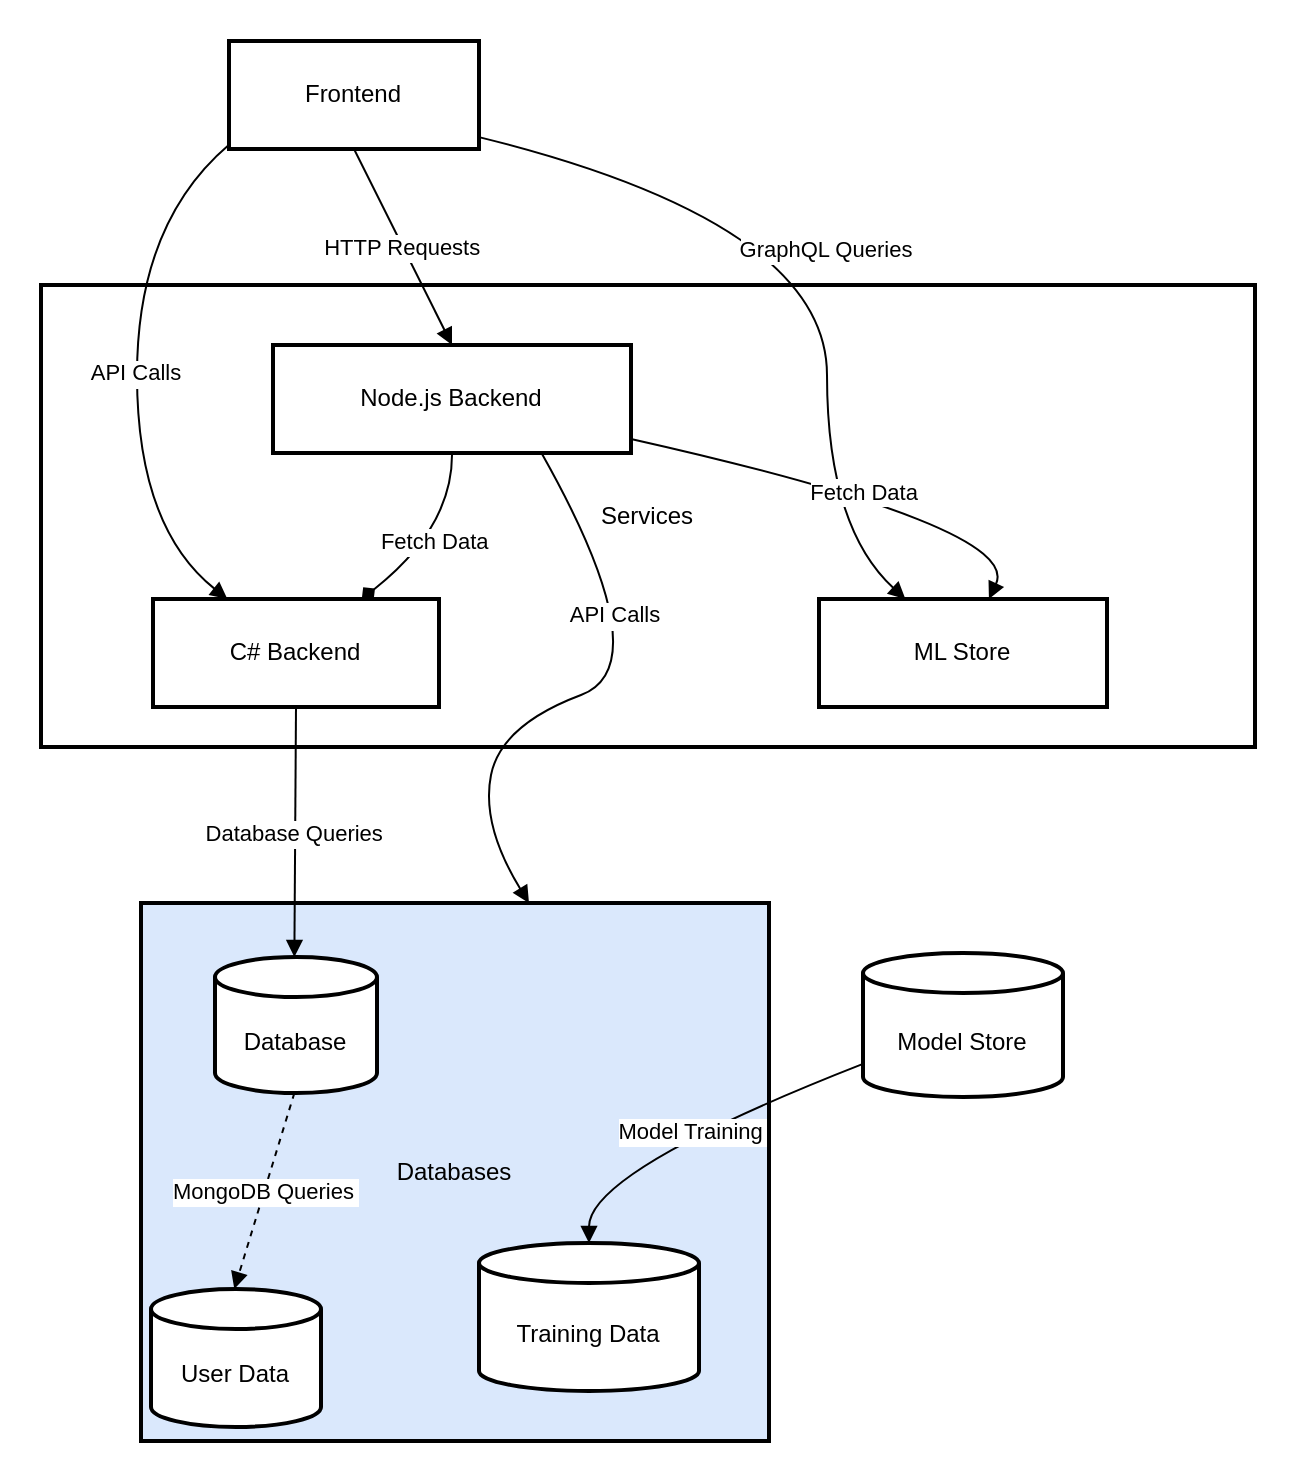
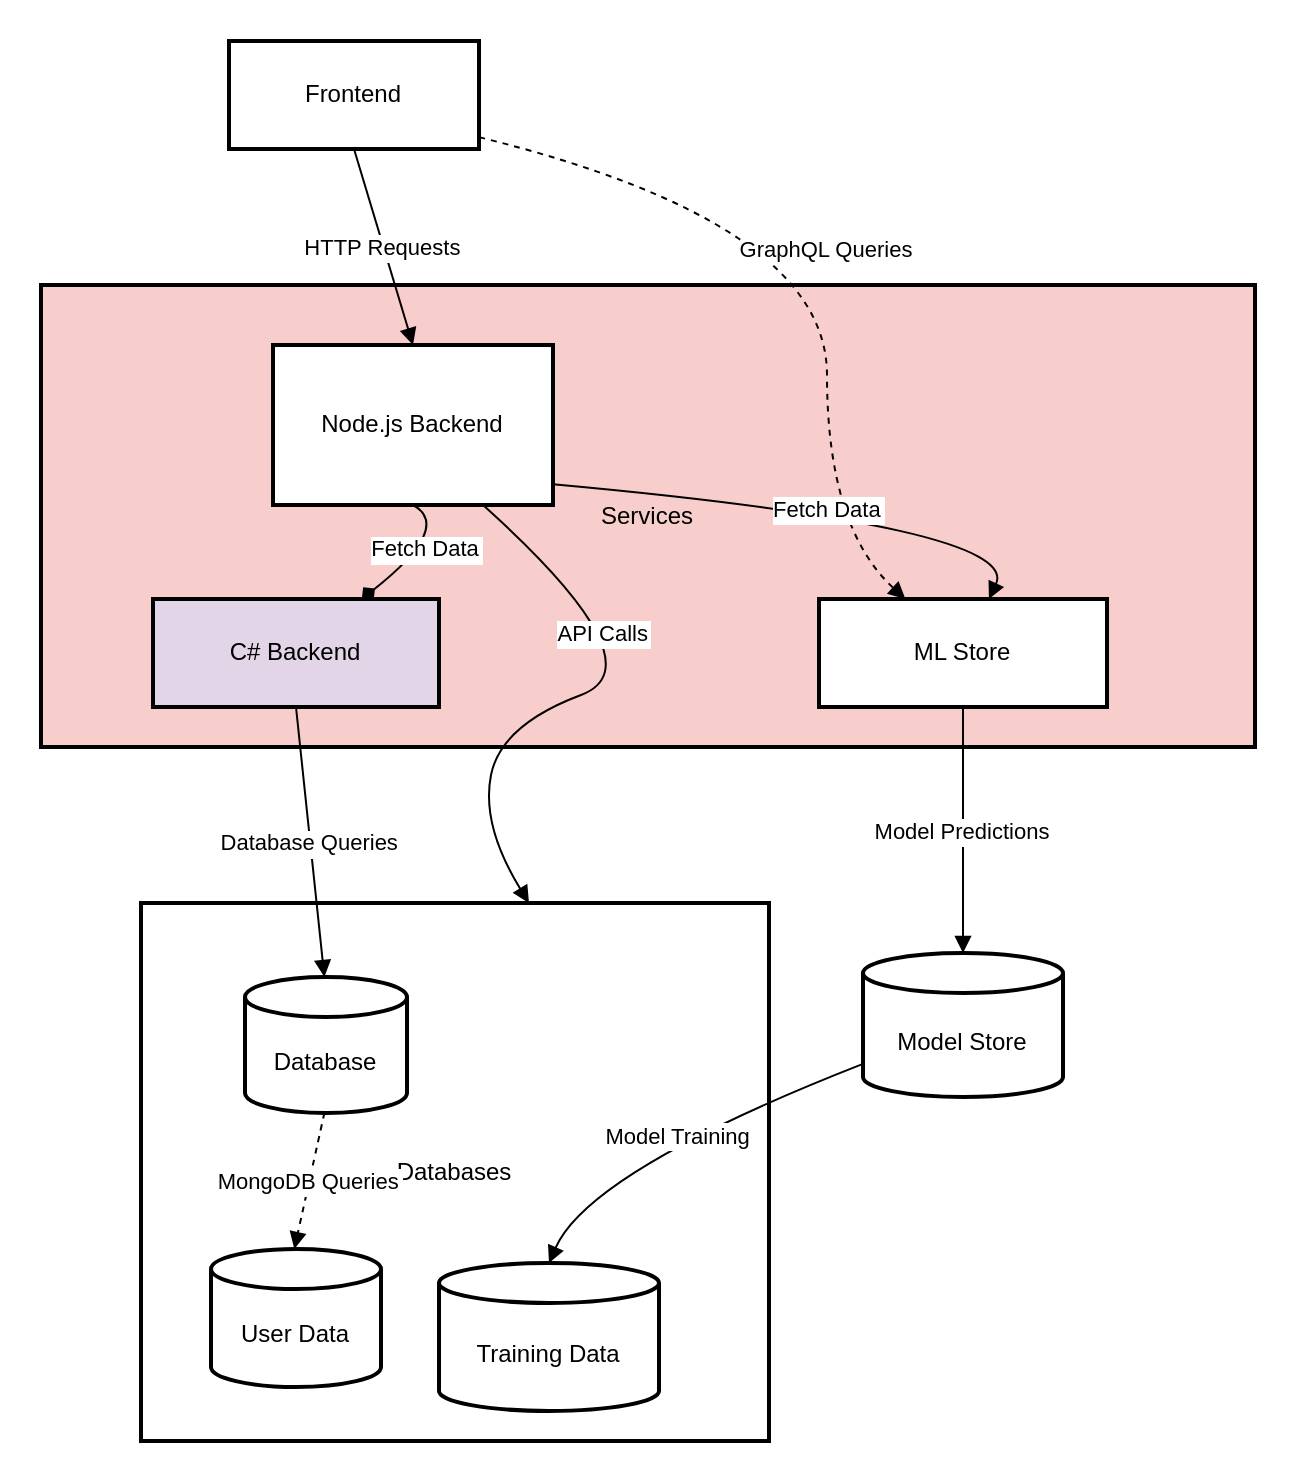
edge "Frontend" -> "C# Backend": removed, label "API Calls"
node "Node.js Backend": size 358x108 -> 280x160
edge "Frontend" -> "ML Store": style solid -> dashed
node "Services": fillcolor #ffffff -> #f8cecc
node "C# Backend": fillcolor #ffffff -> #e1d5e7
edge "ML Store" -> "Model Store": added, label "Model Predictions"
node "Database": moved (296, 1025) -> (326, 1045)
node "Databases": fillcolor #dae8fc -> #ffffff
node "Training Data": moved (589, 1317) -> (549, 1337)
node "User Data": moved (236, 1358) -> (296, 1318)
